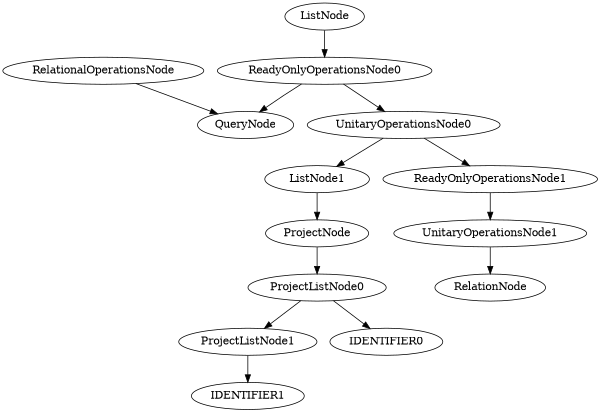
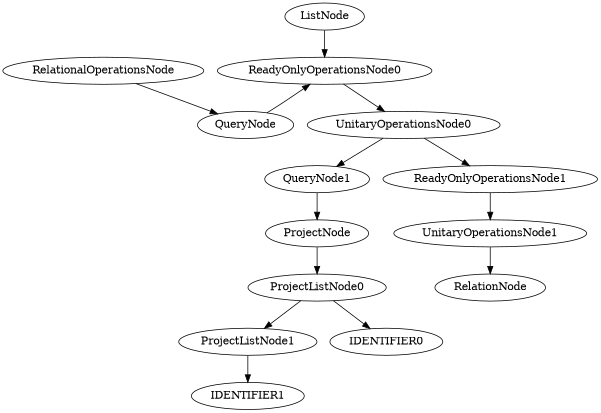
edge "ReadyOnlyOperationsNode0" -> "QueryNode": reversed
node "ListNode1": label "ListNode1" -> "QueryNode1"
